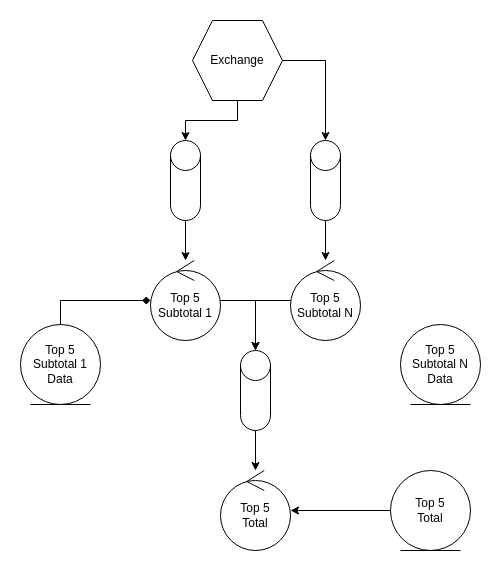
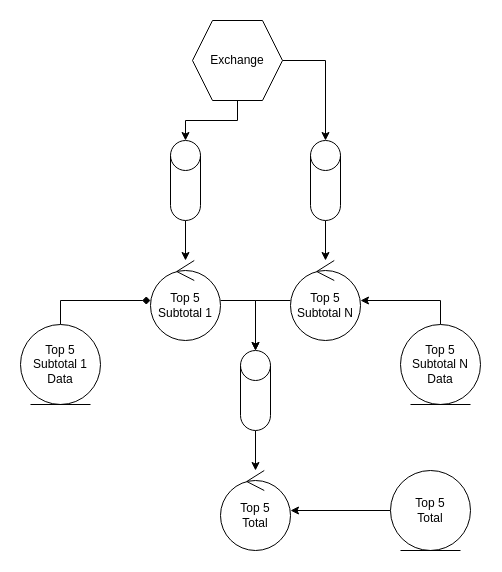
edge "Top 5 Subtotal N Data" -> "Top 5 Subtotal N": added
